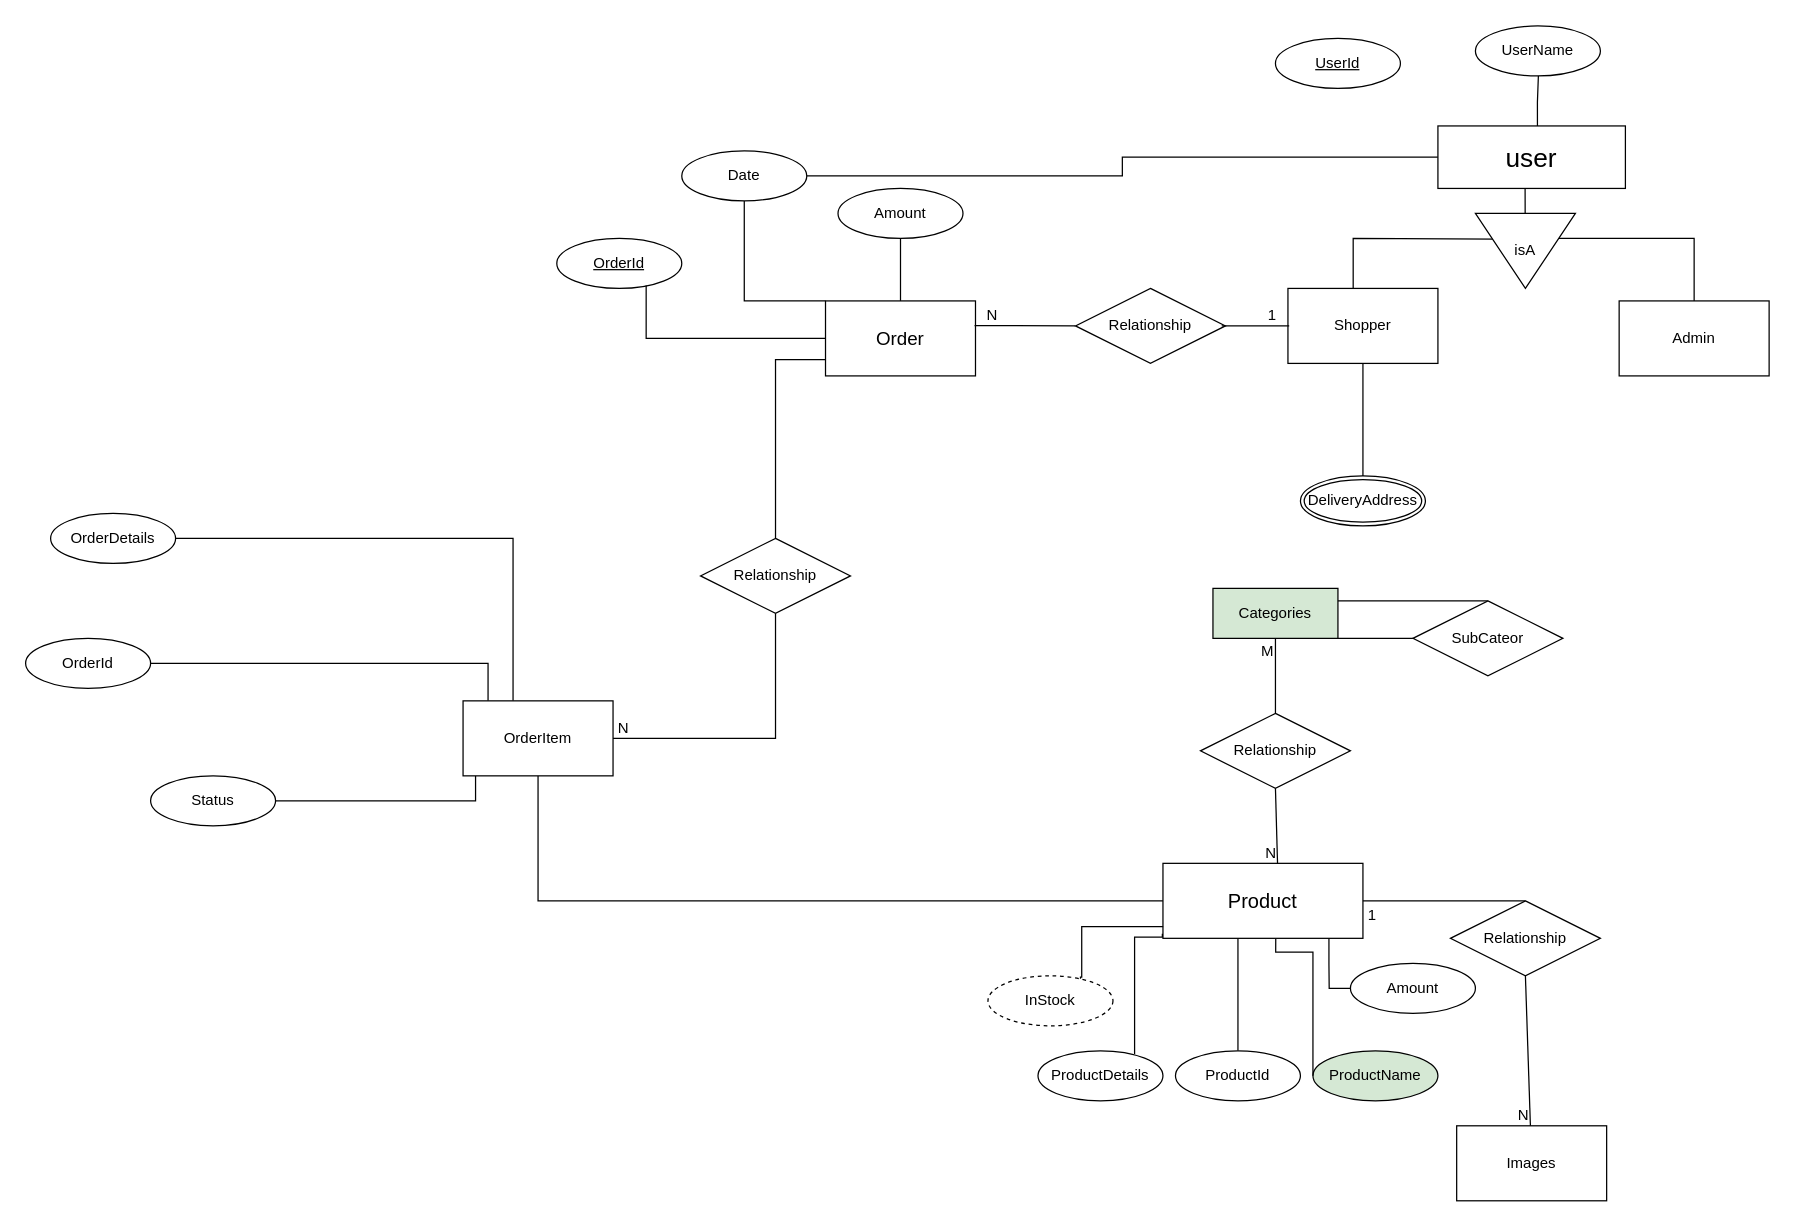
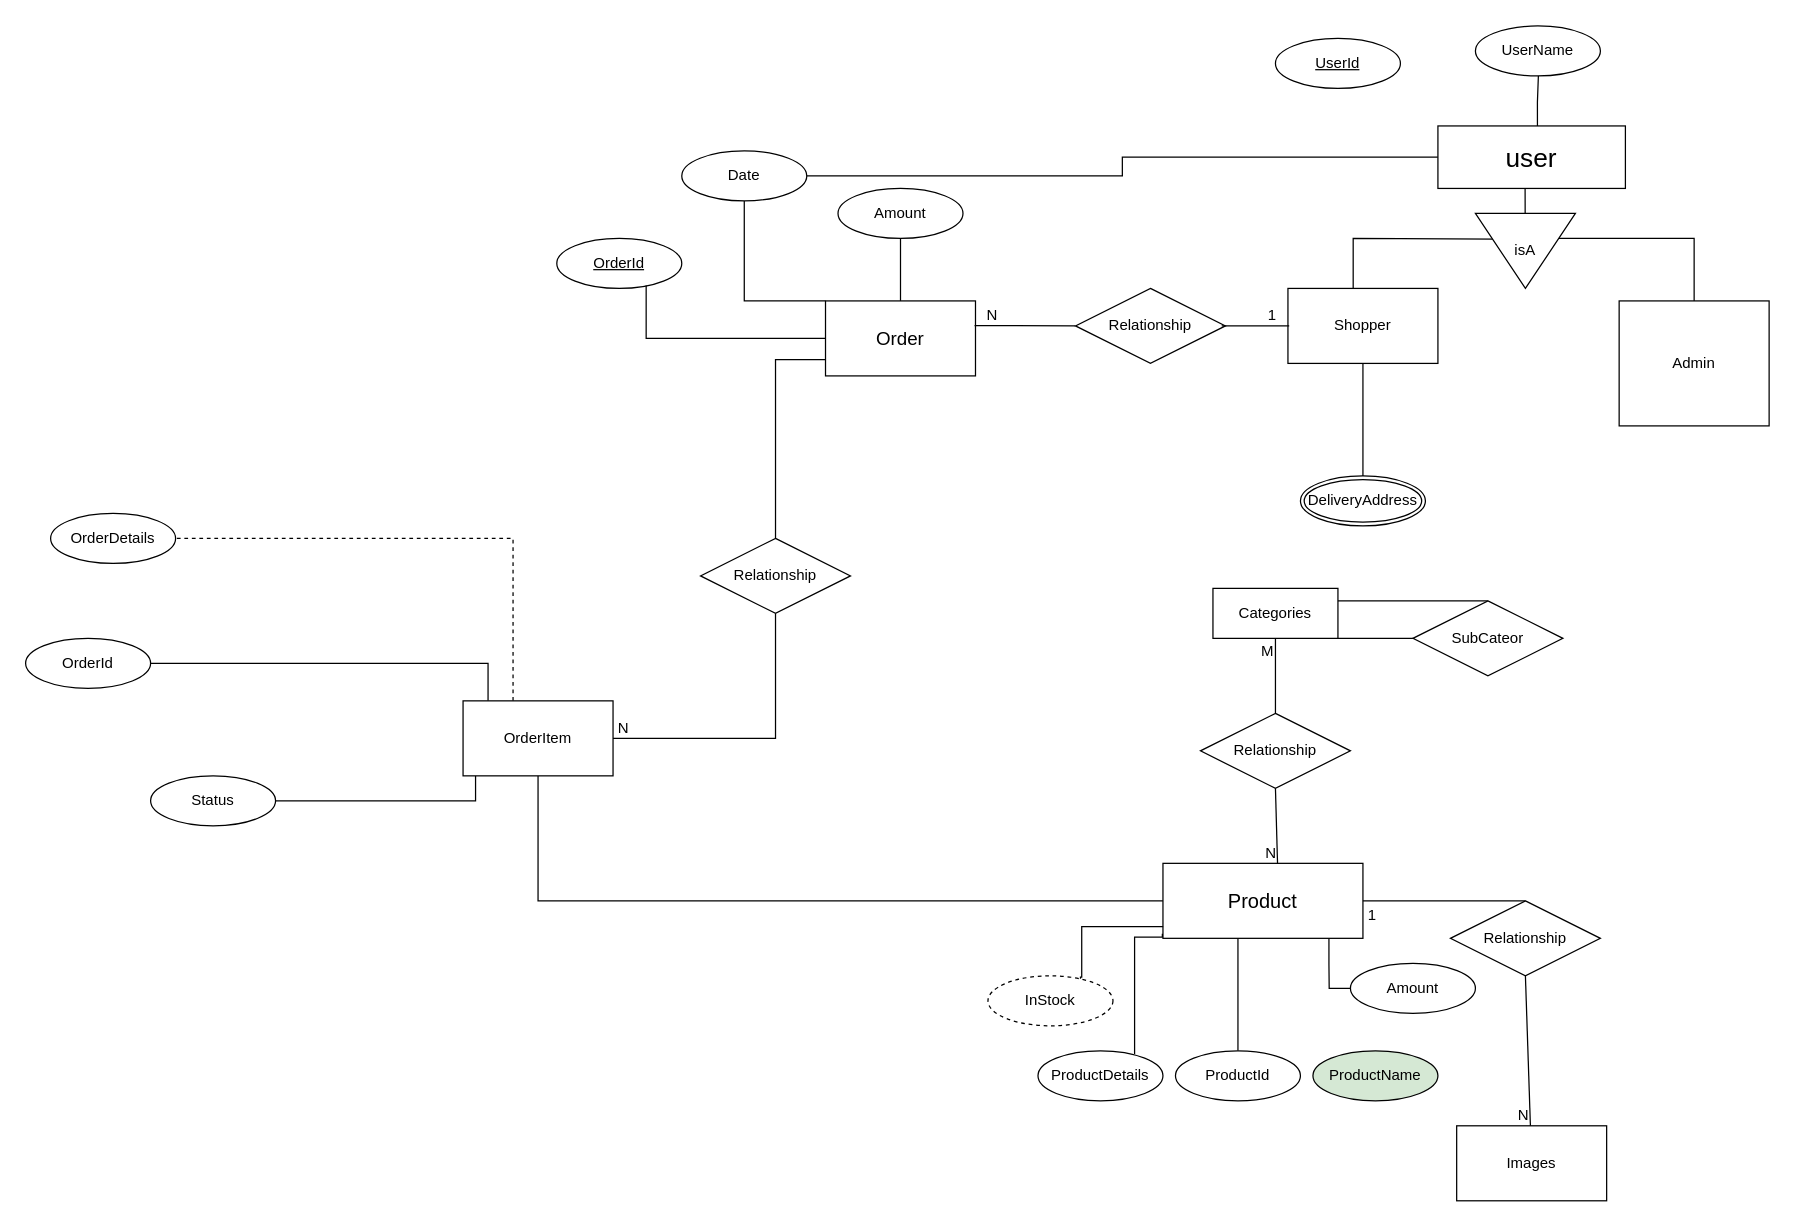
node "Admin": size 150x75 -> 150x125
edge "OrderDetails" -- "OrderItem": style solid -> dashed
node "Categories": fillcolor #d5e8d4 -> #ffffff
edge "Product" -- "ProductName": removed
